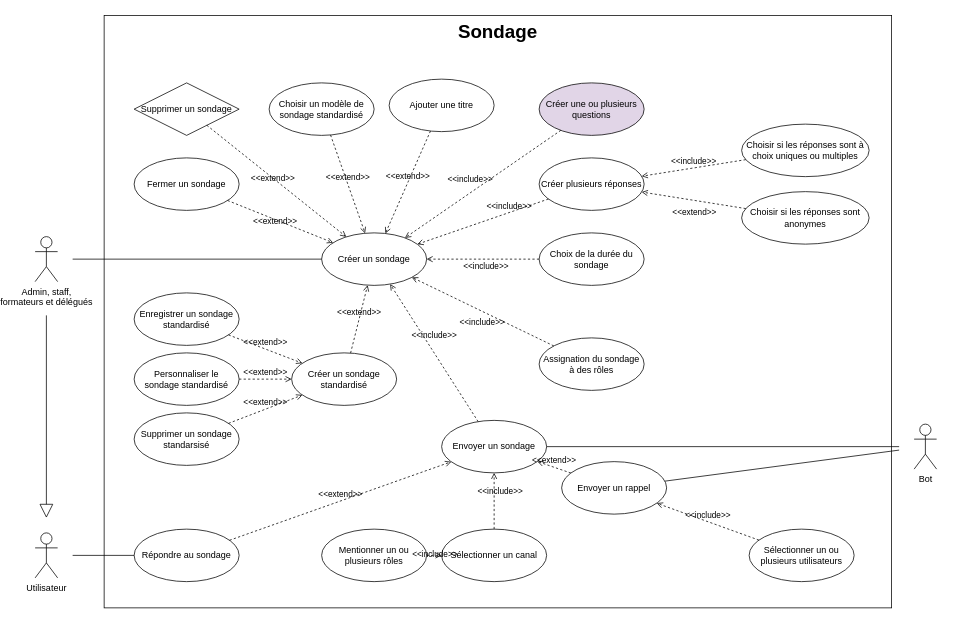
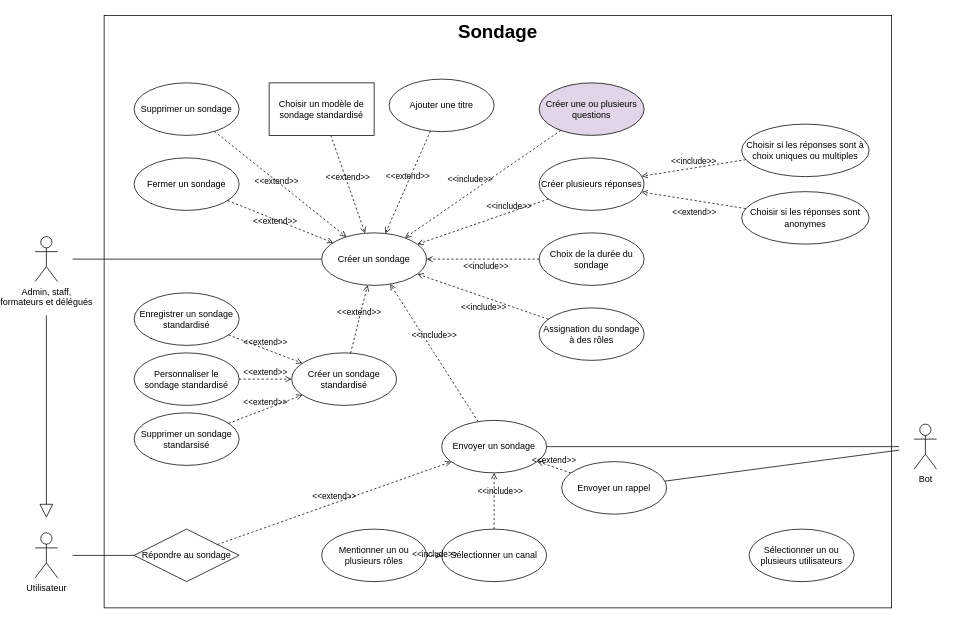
node "Supprimer un sondage": shape diamond -> ellipse
node "Choisir un modèle de sondage standardisé": shape ellipse -> rectangle
node "Assignation du sondage à des rôles": moved (591, 364) -> (591, 334)
edge "Sélectionner un ou plusieurs utilisateurs" -> "Envoyer un rappel": removed, label "<<include>>"
node "Répondre au sondage": shape ellipse -> diamond
